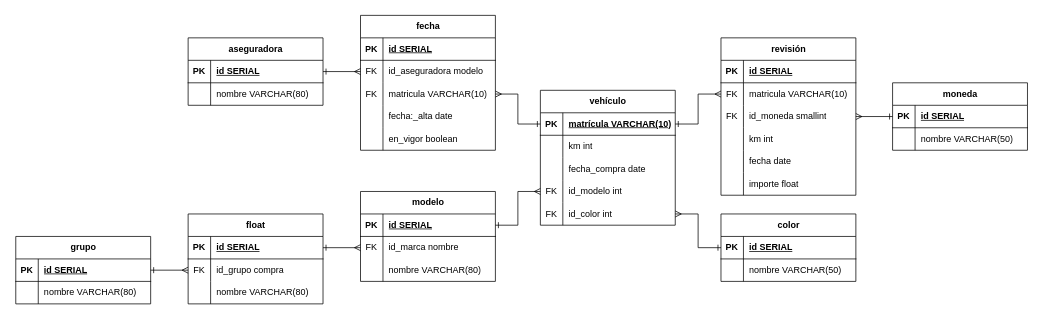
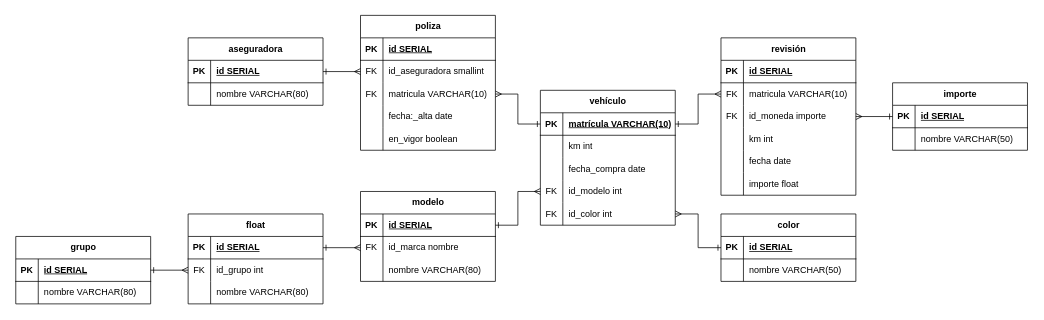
node "fecha": label "fecha" -> "poliza"
node "id_aseguradora modelo": label "id_aseguradora modelo" -> "id_aseguradora smallint"
node "moneda": label "moneda" -> "importe"
node "id_moneda smallint": label "id_moneda smallint" -> "id_moneda importe"
node "id_grupo compra": label "id_grupo compra" -> "id_grupo int"
